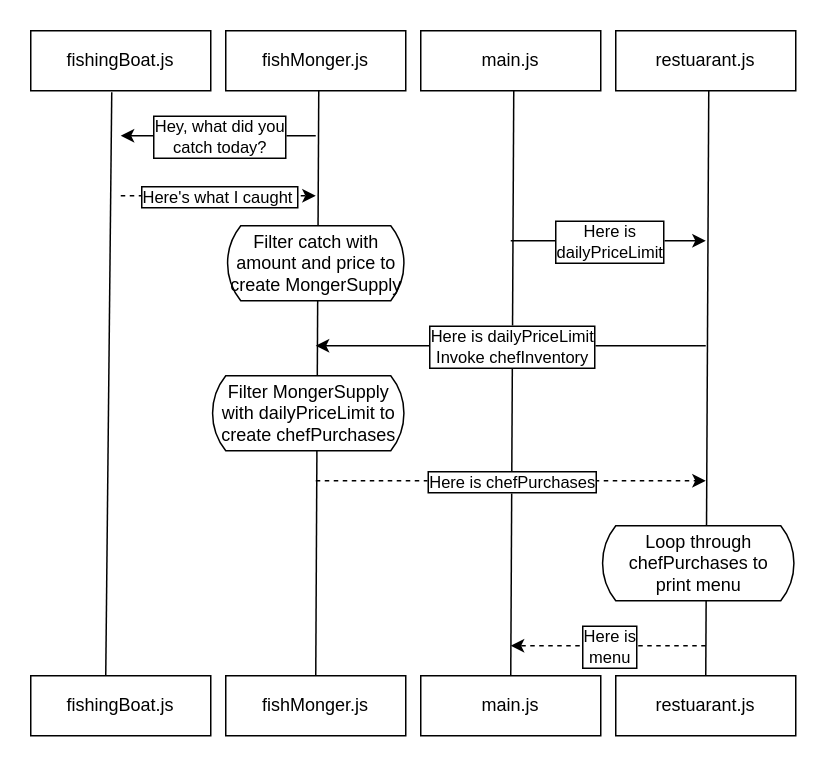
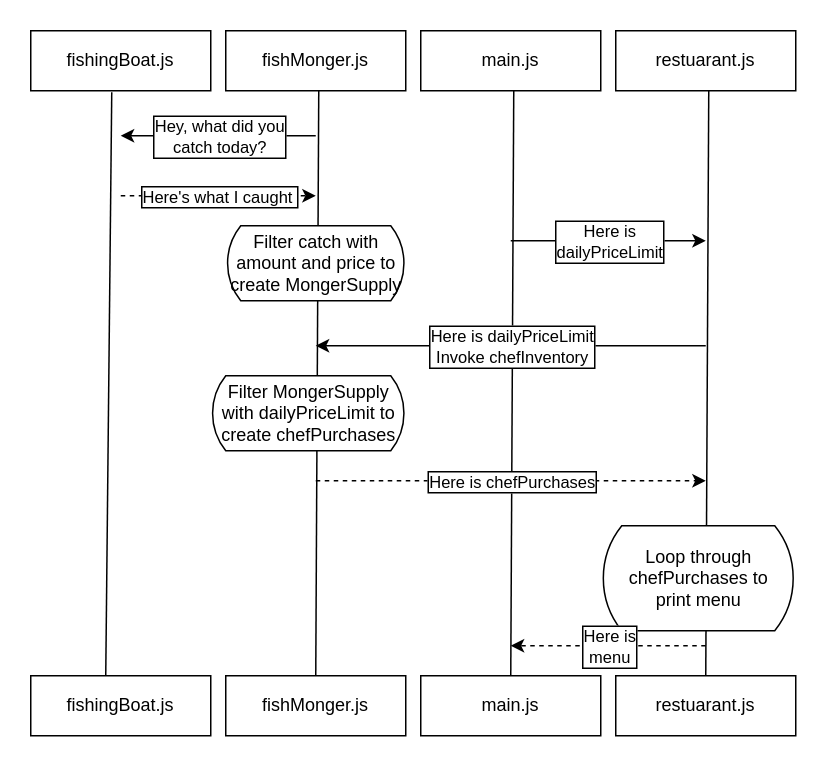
node "Loop through chefPurchases to print menu": size 195x75 -> 195x105
